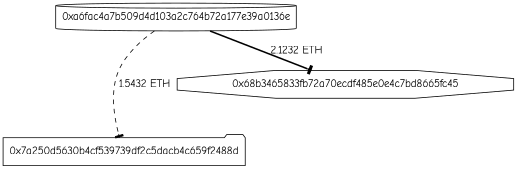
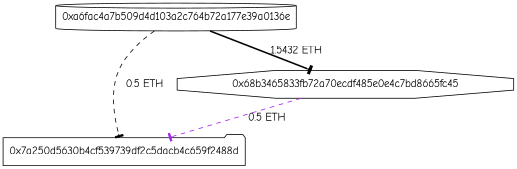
edge "0xa6fac4a7b509d4d103a2c764b72a177e39a0136e" -> "0x68b3465833fb72a70ecdf485e0e4c7bd8665fc45": label "2.1232 ETH" -> "1.5432 ETH"
edge "0xa6fac4a7b509d4d103a2c764b72a177e39a0136e" -> "0x7a250d5630b4cf539739df2c5dacb4c659f2488d": label "1.5432 ETH" -> "0.5 ETH"
edge "0x68b3465833fb72a70ecdf485e0e4c7bd8665fc45" -> "0x7a250d5630b4cf539739df2c5dacb4c659f2488d": added, label "0.5 ETH"
